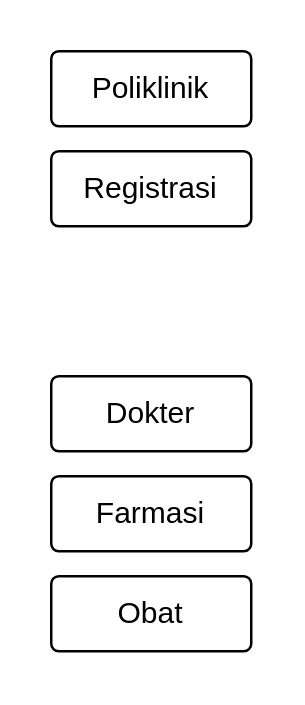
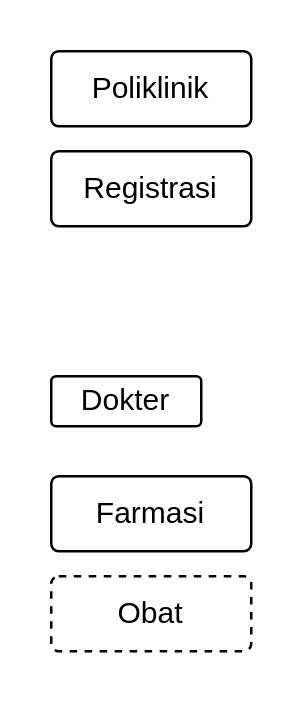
node "Dokter": size 200x75 -> 150x50
node "Obat": style solid -> dashed
